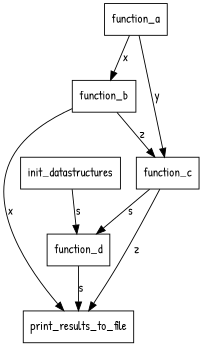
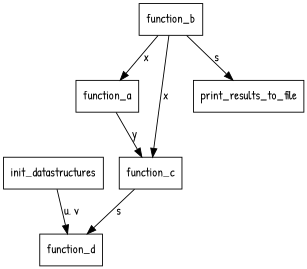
edge "function_a" -> "function_b": reversed
edge "function_b" -> "function_c": label "z" -> "x"
edge "function_b" -> "print_results_to_file": label "x" -> "s"
edge "init_datastructures" -> "function_d": label "s" -> "u, v"
edge "function_c" -> "print_results_to_file": removed, label "z"
edge "function_d" -> "print_results_to_file": removed, label "s"
